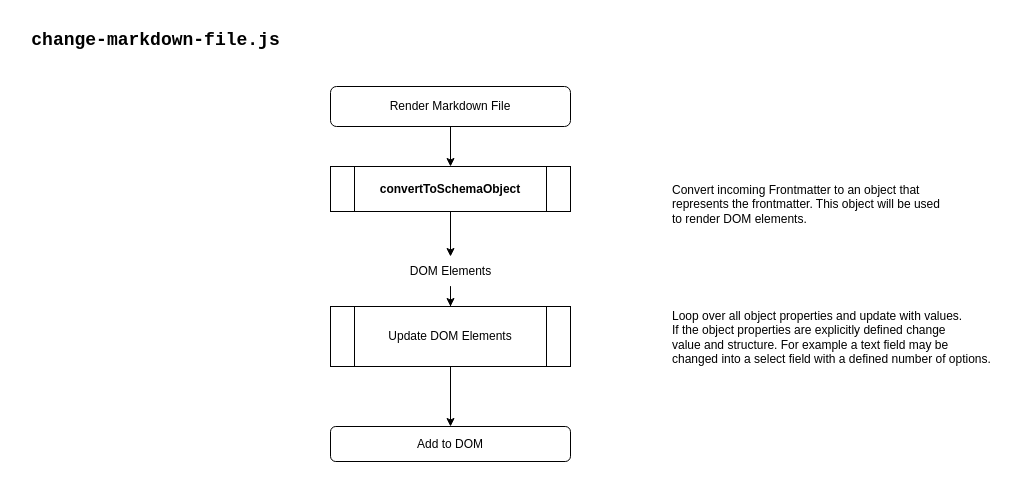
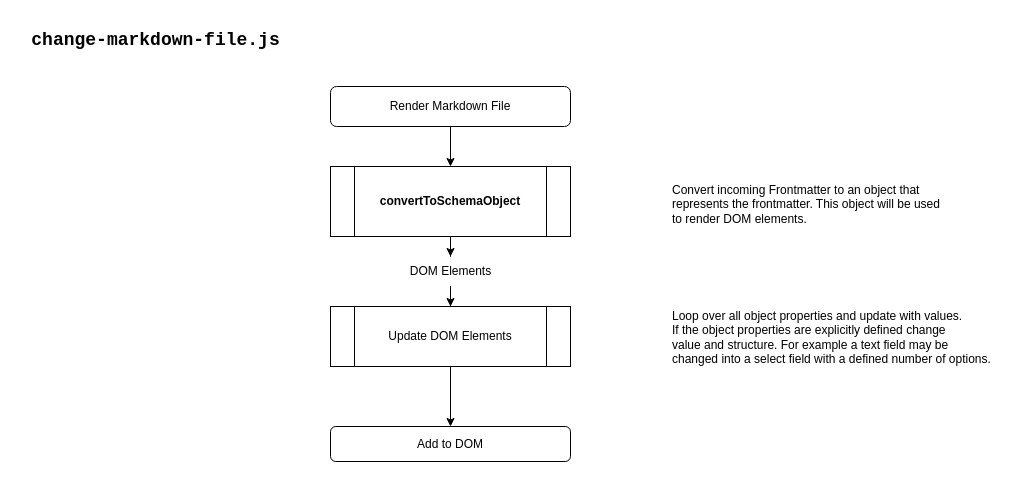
node "convertToSchemaObject": size 240x45 -> 240x70
